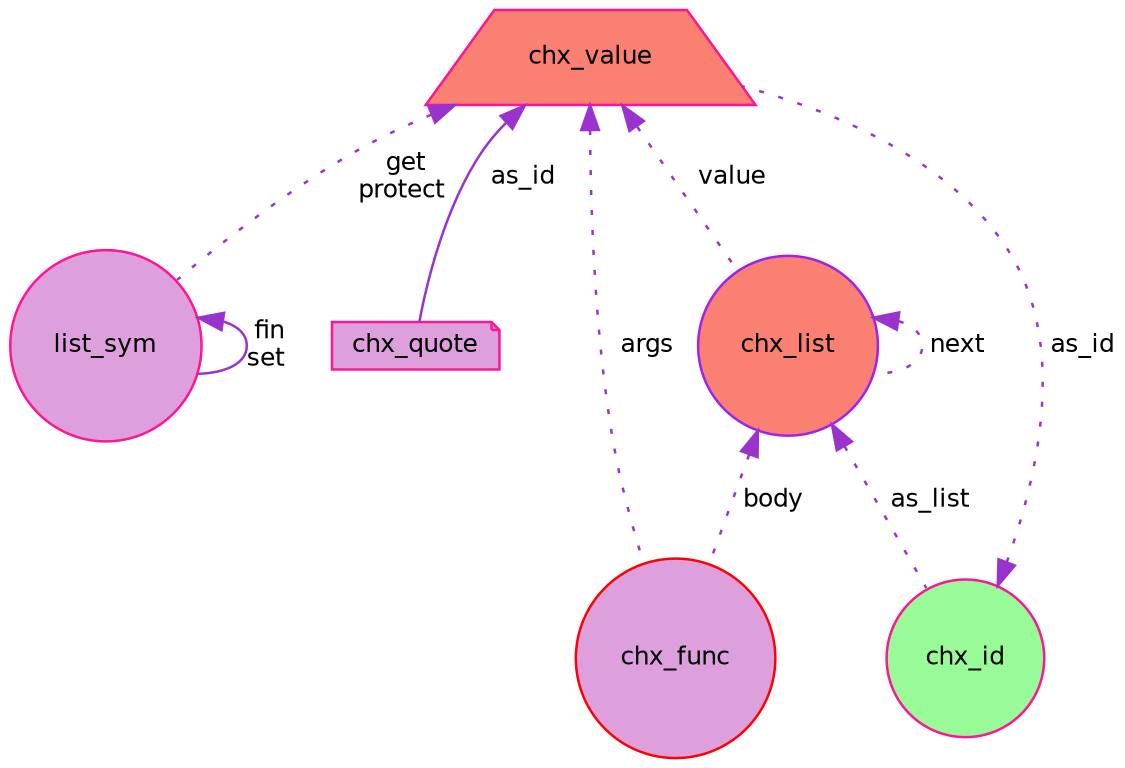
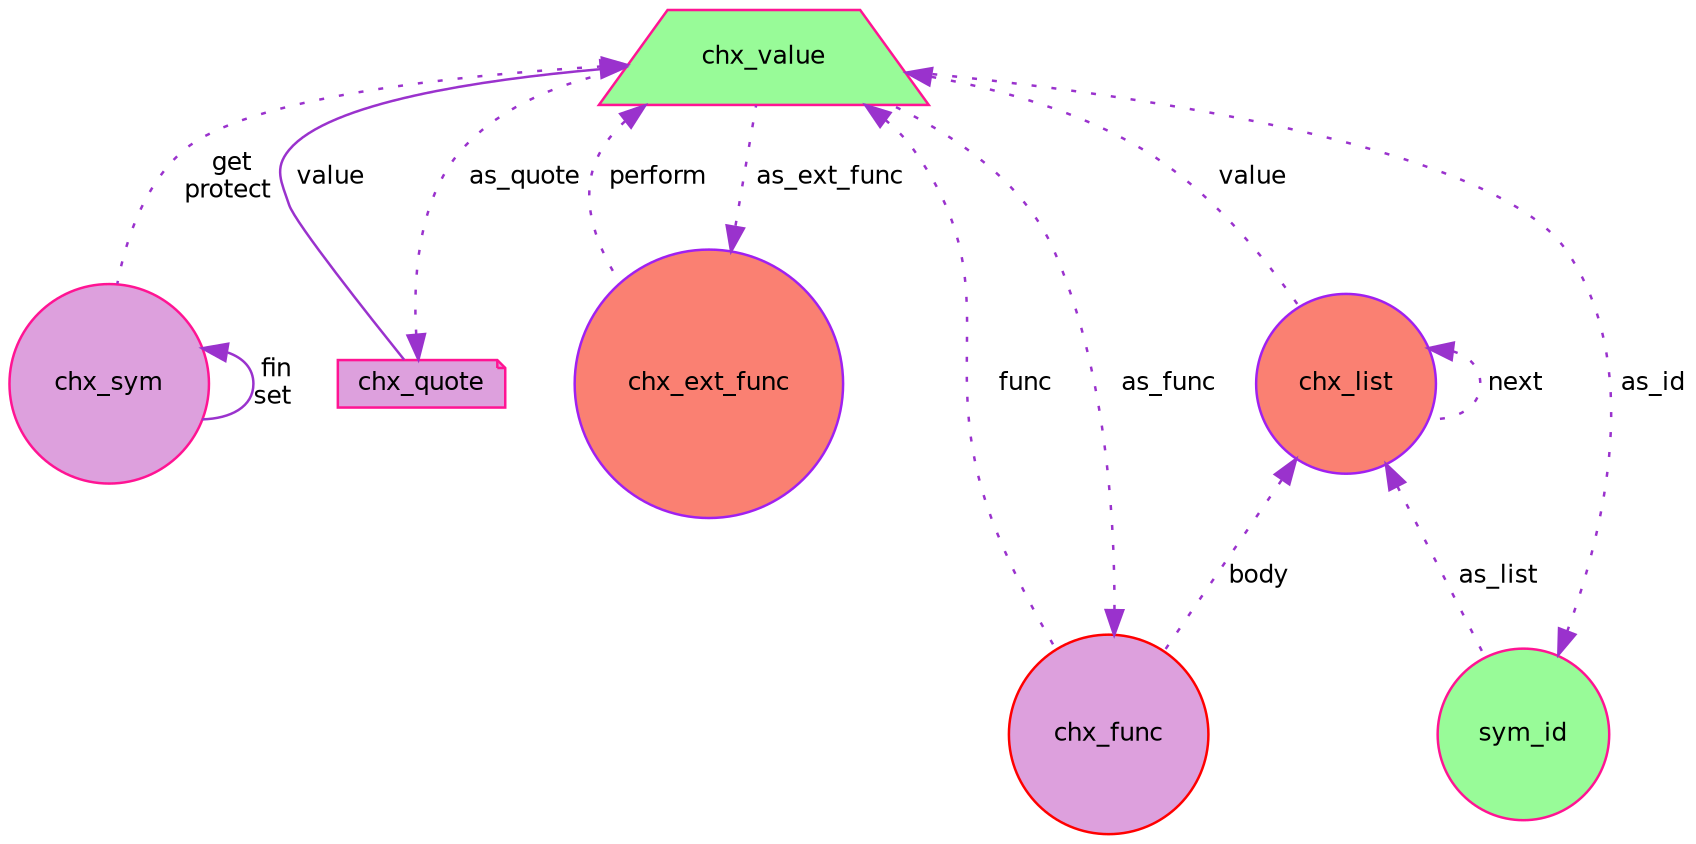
node "chx_value": fillcolor salmon -> palegreen
edge "chx_value" -> "chx_quote": added, label "as_quote"
edge "chx_quote" -> "chx_value": label " as_id" -> " value"
edge "chx_value" -> "chx_func": added, label "as_func"
node "list_sym": label "list_sym" -> "chx_sym"
edge "chx_func" -> "chx_value": label " args" -> " func"
node "chx_ext_func": added
node "chx_id": label "chx_id" -> "sym_id"
